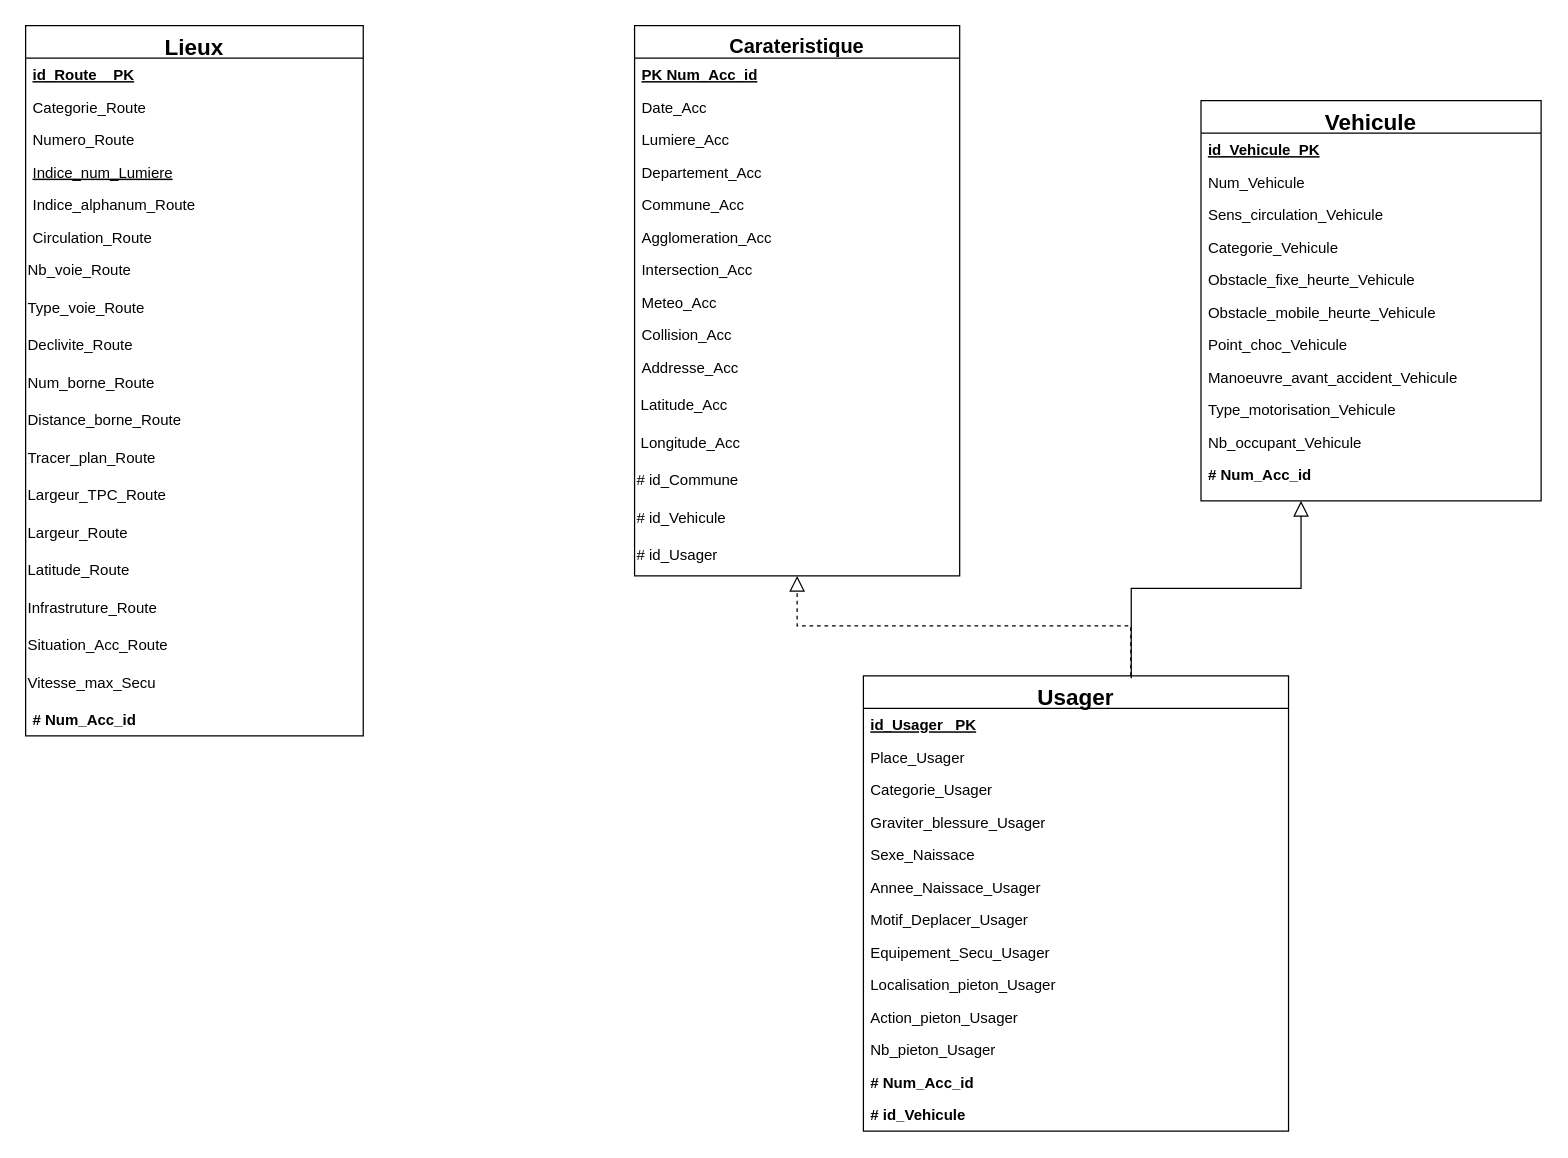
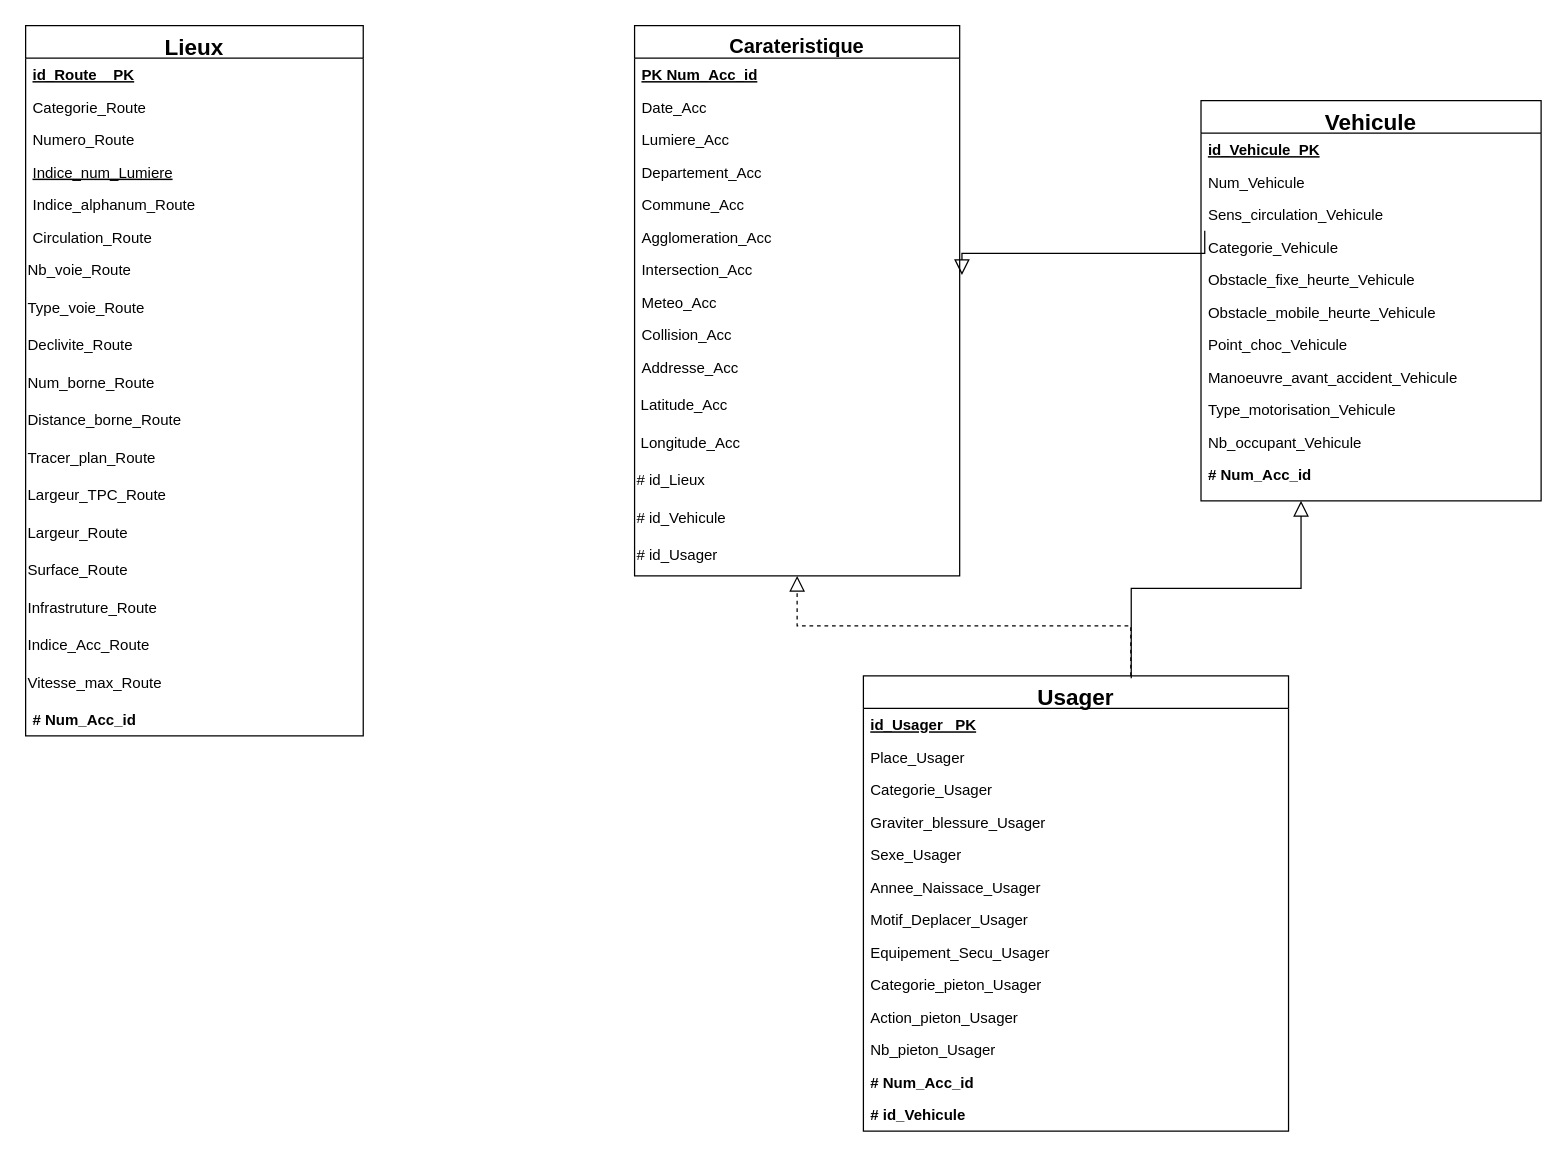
edge "Categorie_Vehicule" -> "Intersection_Acc": added
node "# id_Commune": label "# id_Commune" -> "# id_Lieux"
node "Latitude_Route": label "Latitude_Route" -> "Surface_Route"
node "Situation_Acc_Route": label "Situation_Acc_Route" -> "Indice_Acc_Route"
node "Vitesse_max_Secu": label "Vitesse_max_Secu" -> "Vitesse_max_Route"
node "Sexe_Naissace": label "Sexe_Naissace" -> "Sexe_Usager"
node "Localisation_pieton_Usager": label "Localisation_pieton_Usager" -> "Categorie_pieton_Usager"
